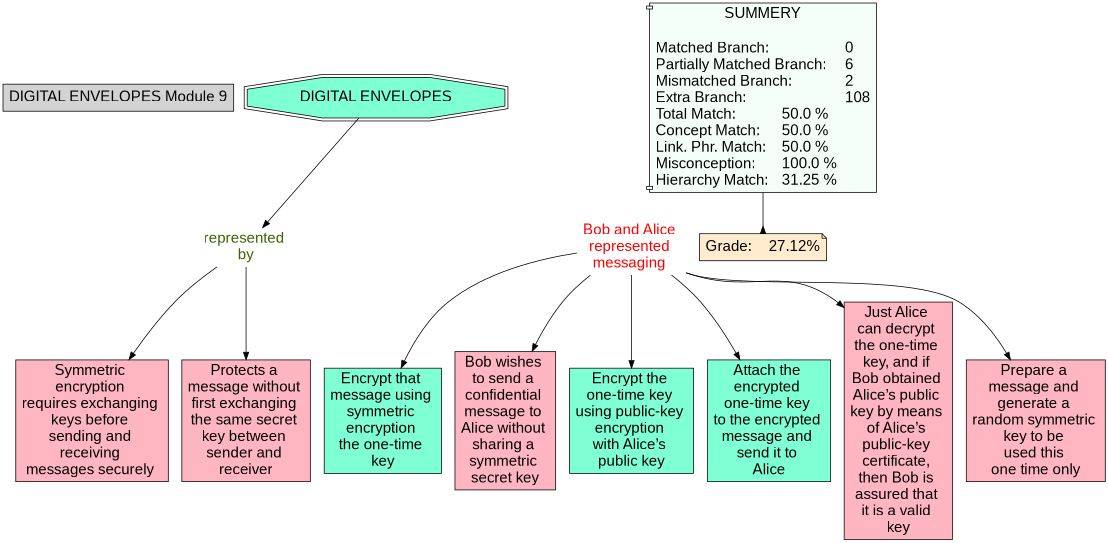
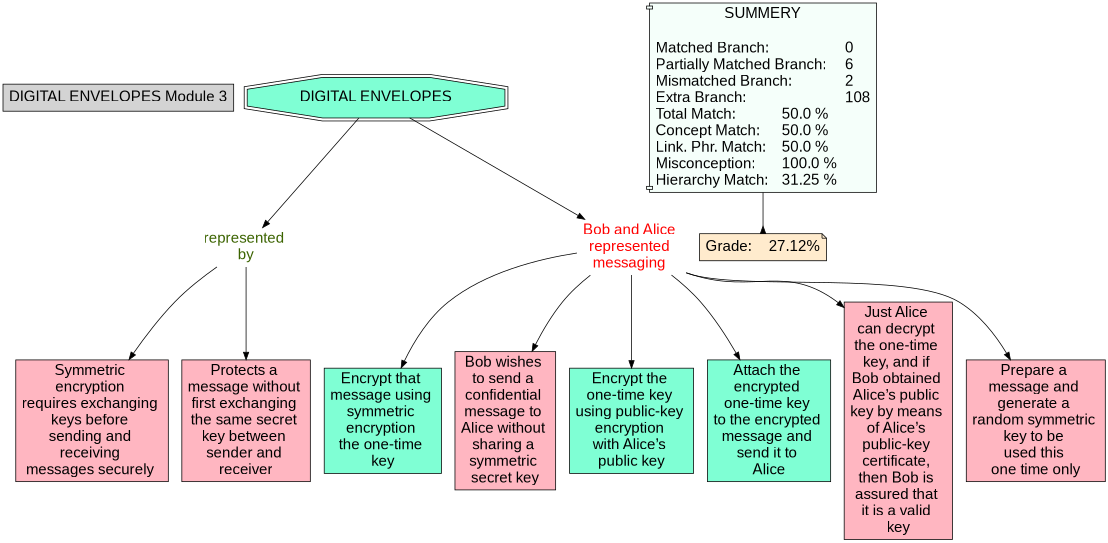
node "DIGITAL ENVELOPES Module 9": label "DIGITAL ENVELOPES Module 9" -> "DIGITAL ENVELOPES Module 3"
edge "DIGITAL ENVELOPES" -> "Bob and Alice represented messaging": added
